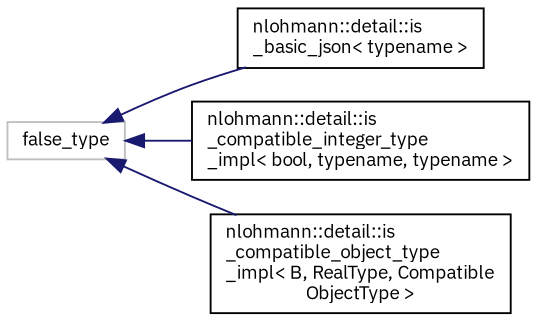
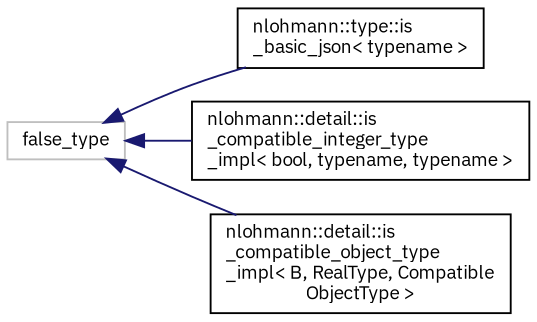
node "nlohmann::detail::is _basic_json< typename >": label "nlohmann::detail::is _basic_json< typename >" -> "nlohmann::type::is _basic_json< typename >"
